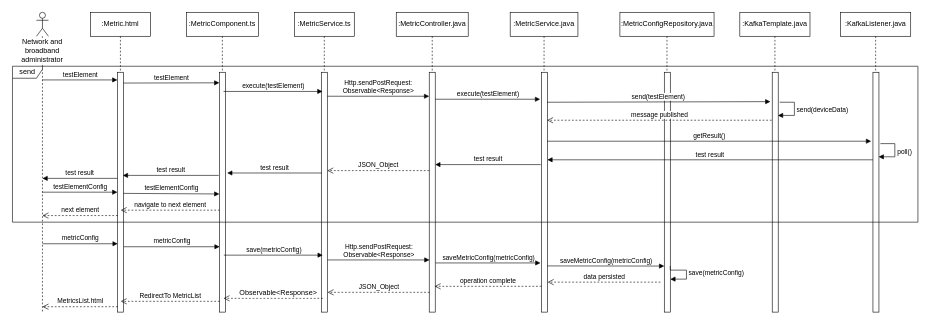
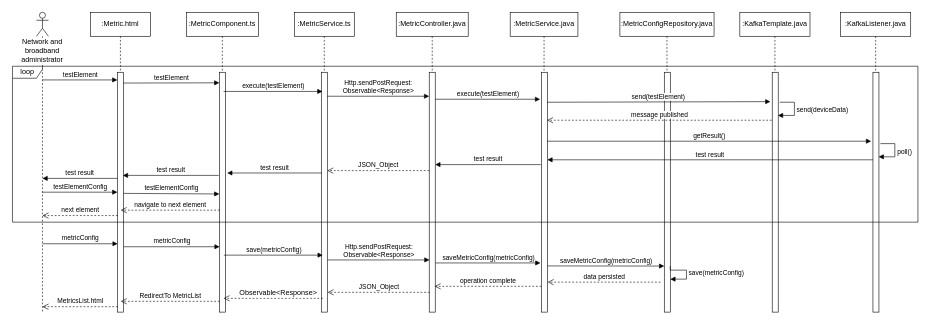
node "send": label "send" -> "loop"
